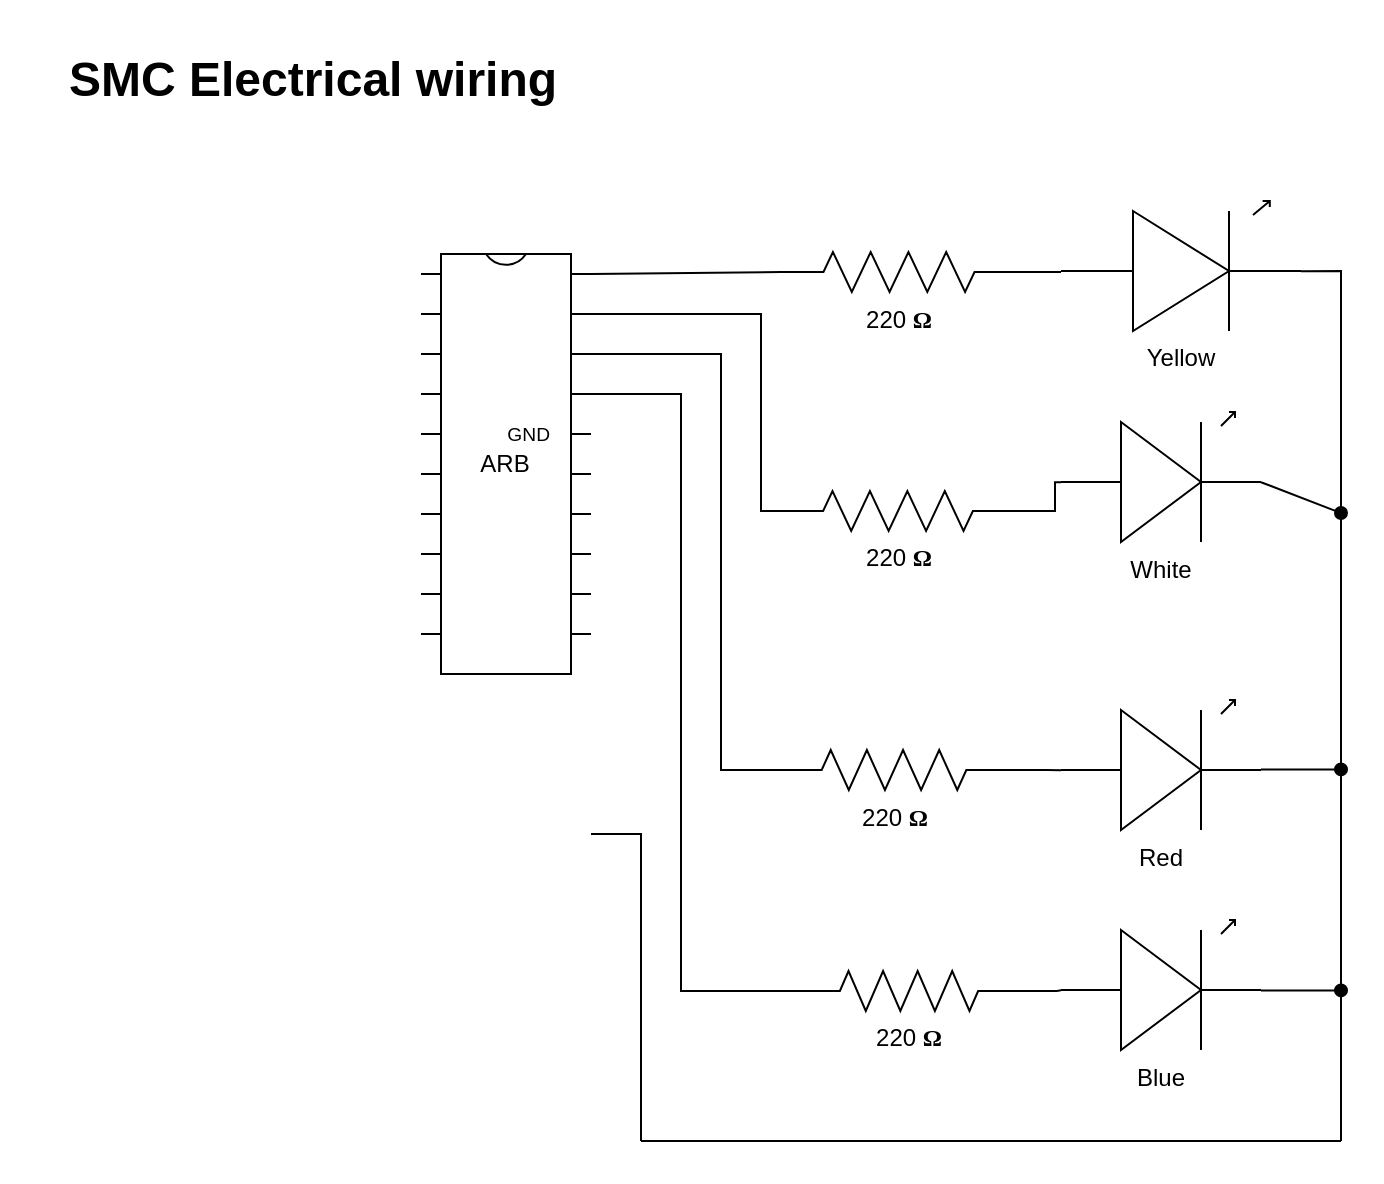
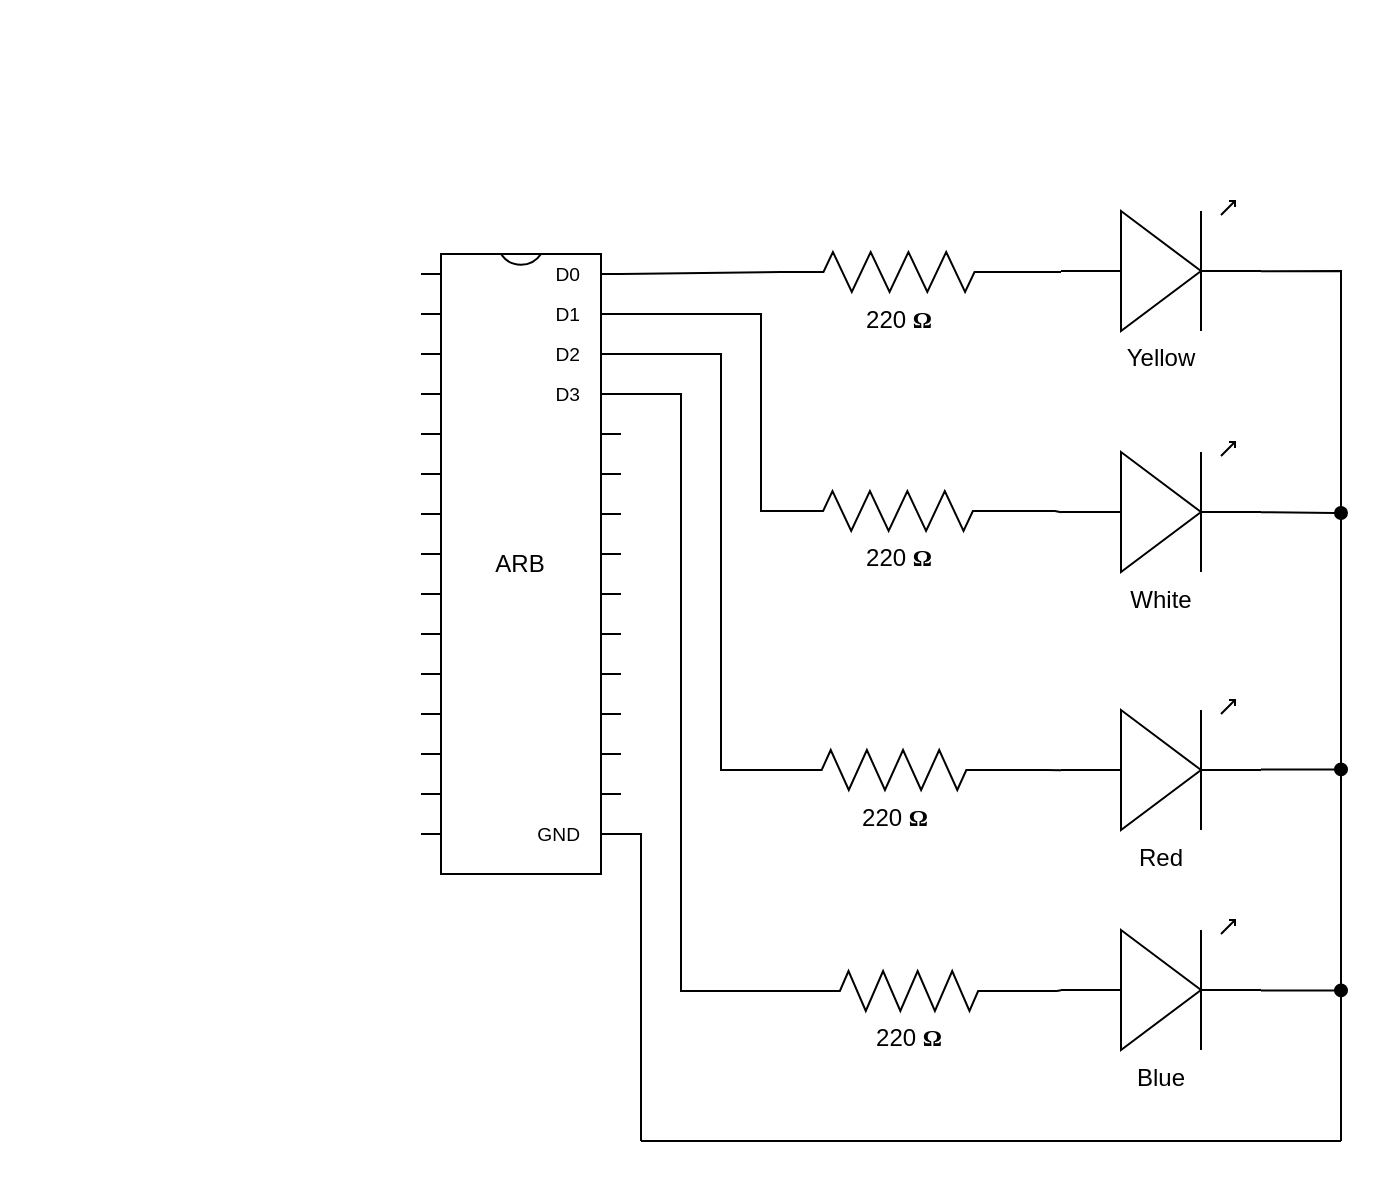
node "SMC Electrical wiring": removed
node "Yellow": size 240x130 -> 200x130
node "ARB": size 170x420 -> 200x620
node "White": moved (1161, 477) -> (1161, 507)
